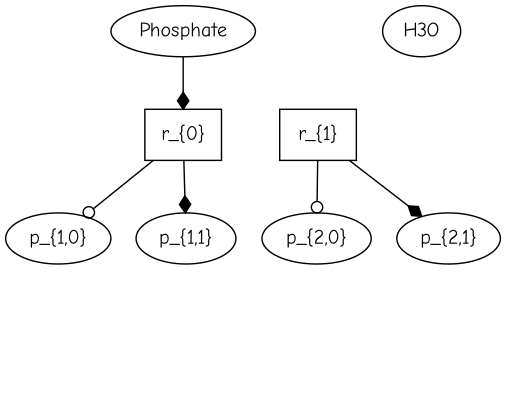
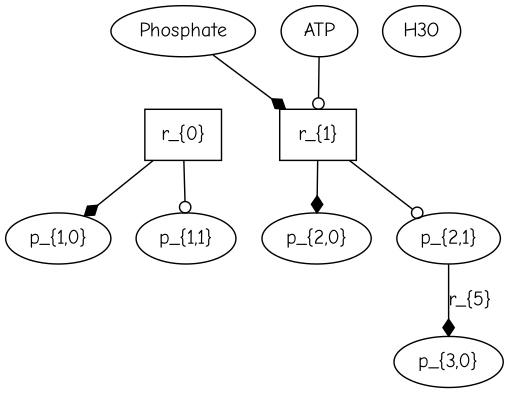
node "ATP": added
edge "Phosphate" -> "r_{0}": now "Phosphate" -> "r_{1}"
edge "r_{0}" -> "p_{1,1}": arrowhead diamond -> odot
edge "r_{1}" -> "p_{2,0}": arrowhead odot -> diamond
edge "r_{0}" -> "p_{1,0}": arrowhead odot -> diamond
edge "r_{1}" -> "p_{2,1}": arrowhead diamond -> odot
node "p_{3,0}": added
